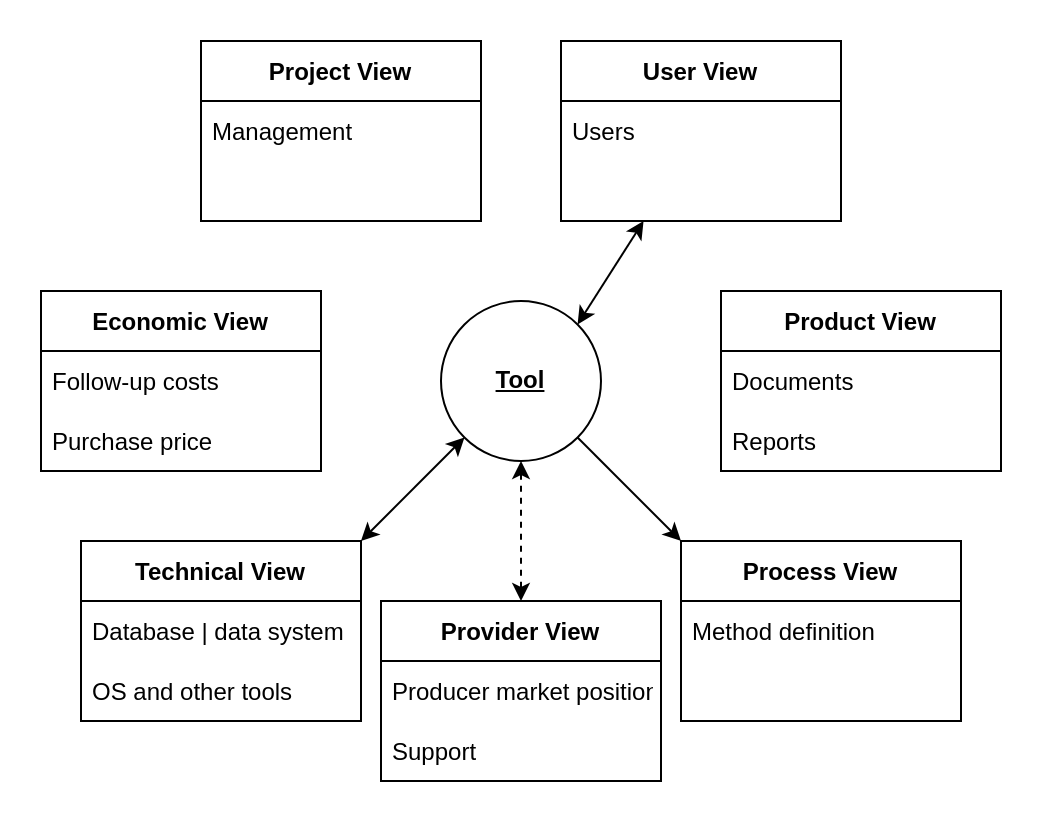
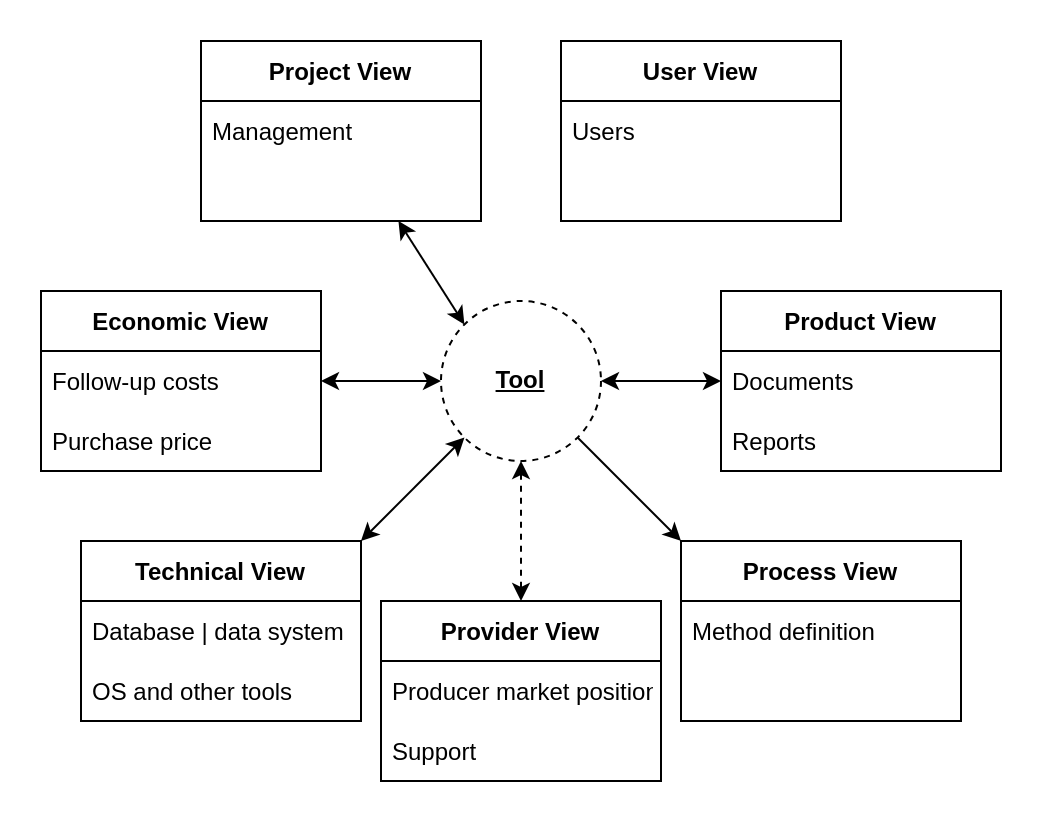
edge "Project View" -- "Tool": added
edge "User View" -- "Tool": removed
edge "Follow-up costs" -- "Tool": added
node "Tool": style solid -> dashed
edge "Tool" -- "Documents": added
